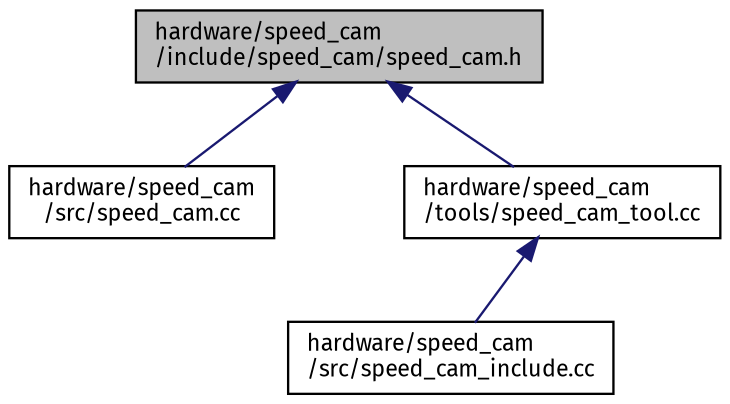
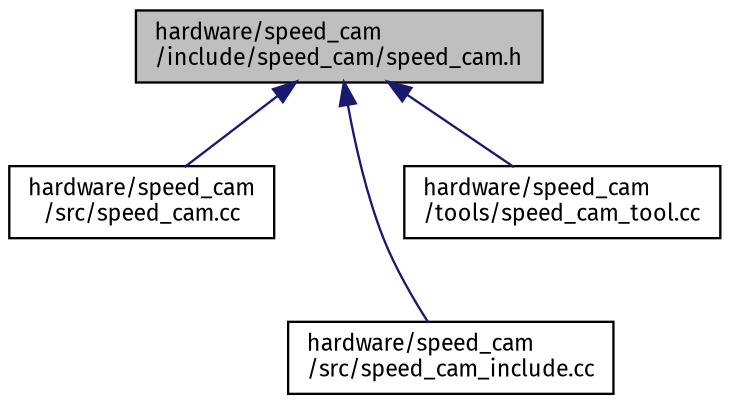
edge "hardware/speed_cam /src/speed_cam_include.cc" -> "hardware/speed_cam /tools/speed_cam_tool.cc": now "hardware/speed_cam /src/speed_cam_include.cc" -> "hardware/speed_cam /include/speed_cam/speed_cam.h"
